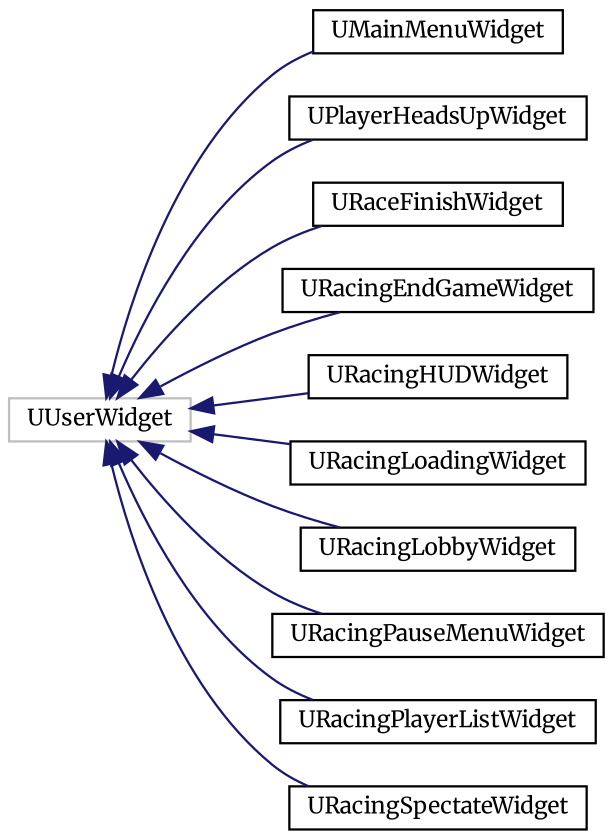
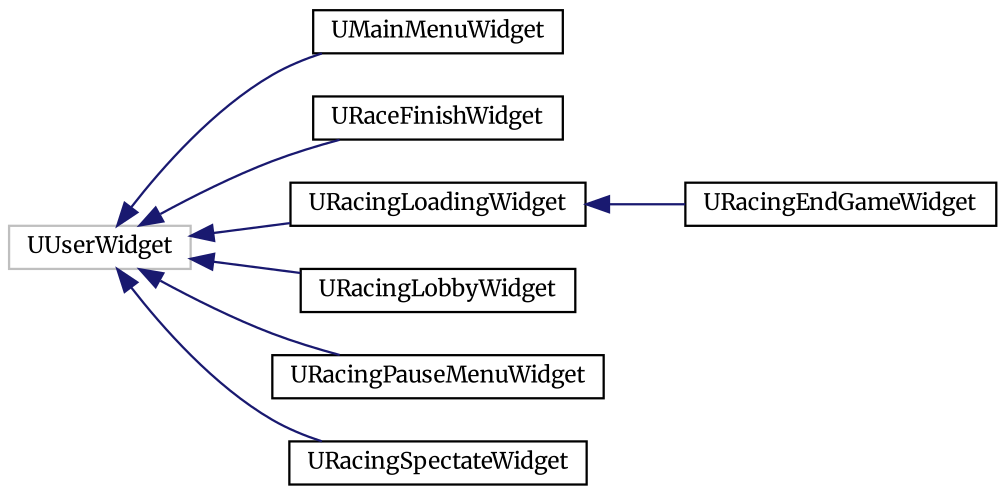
node "UPlayerHeadsUpWidget": removed
edge "URacingEndGameWidget" -> "UUserWidget": now "URacingEndGameWidget" -> "URacingLoadingWidget"
node "URacingHUDWidget": removed
node "URacingPlayerListWidget": removed
